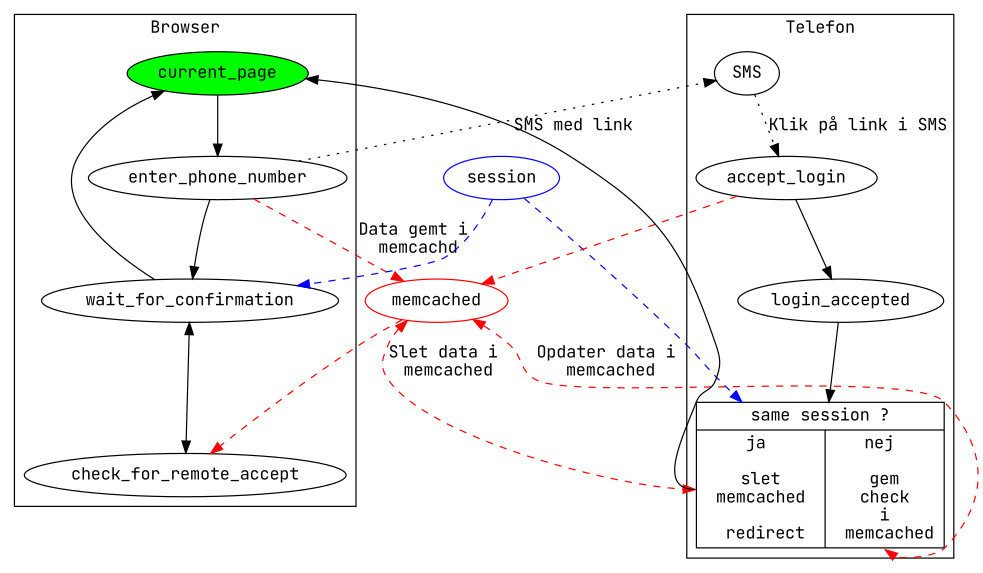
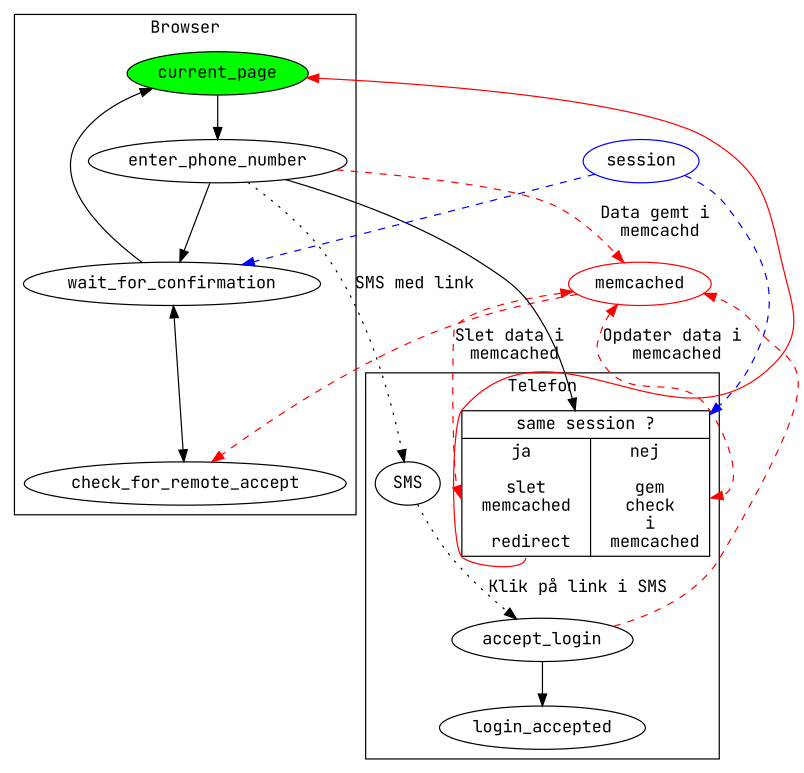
edge "same session ?" -> "current_page": color black -> red
edge "login_accepted" -> "same session ?": now "enter_phone_number" -> "same session ?"
